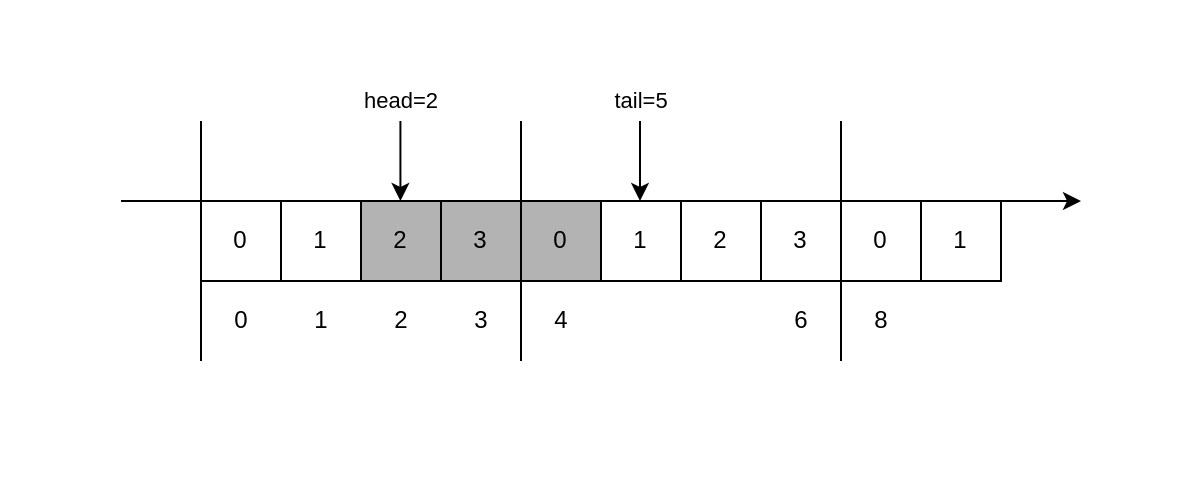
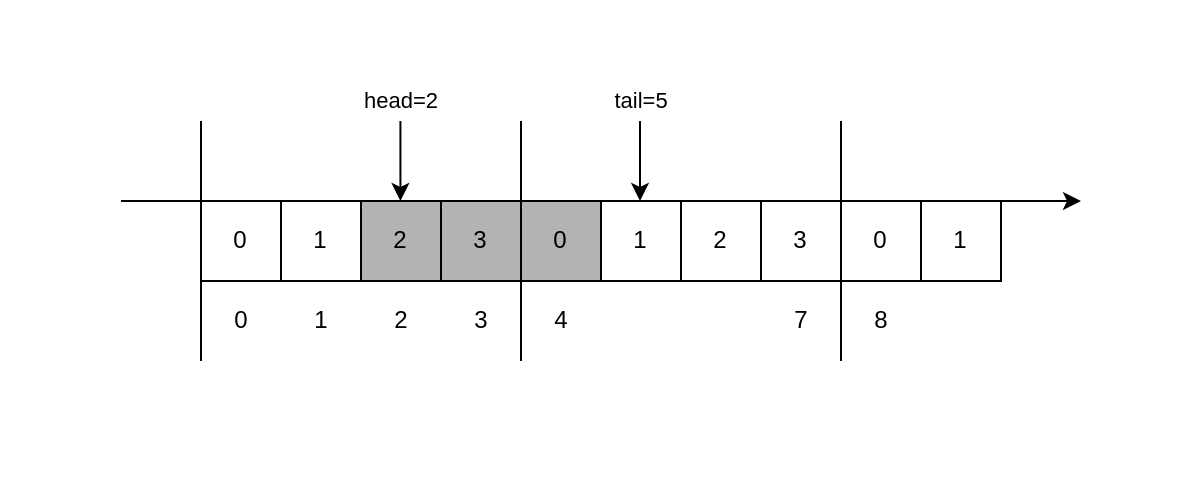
node "6": label "6" -> "7"
